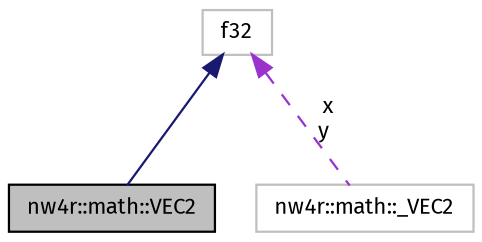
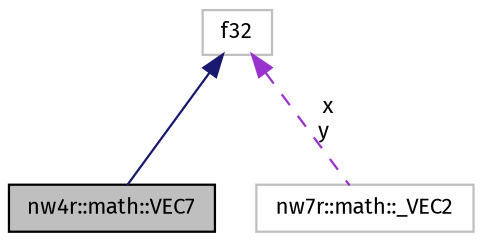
node "nw4r::math::VEC2": label "nw4r::math::VEC2" -> "nw4r::math::VEC7"
node "nw4r::math::_VEC2": label "nw4r::math::_VEC2" -> "nw7r::math::_VEC2"
